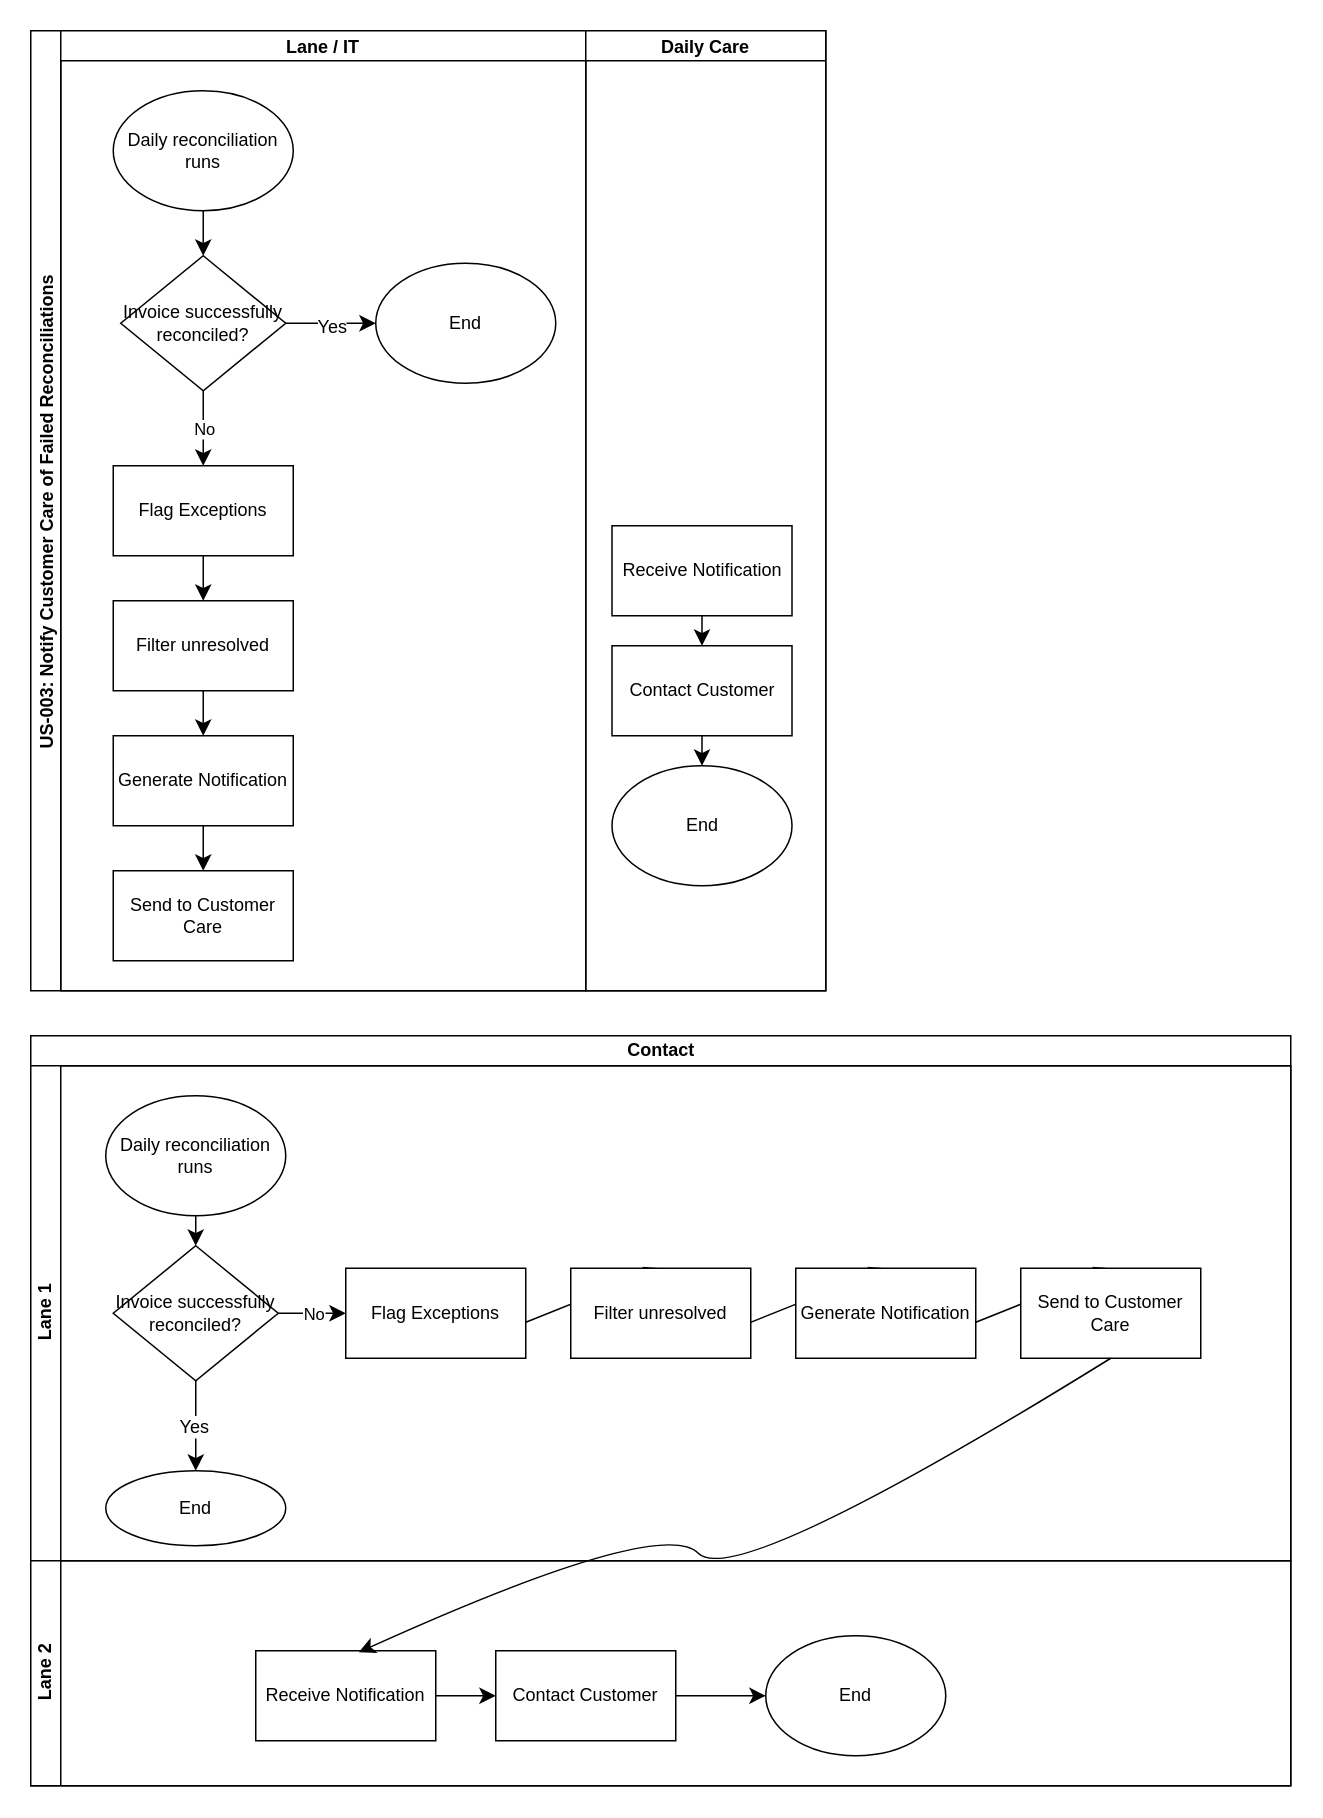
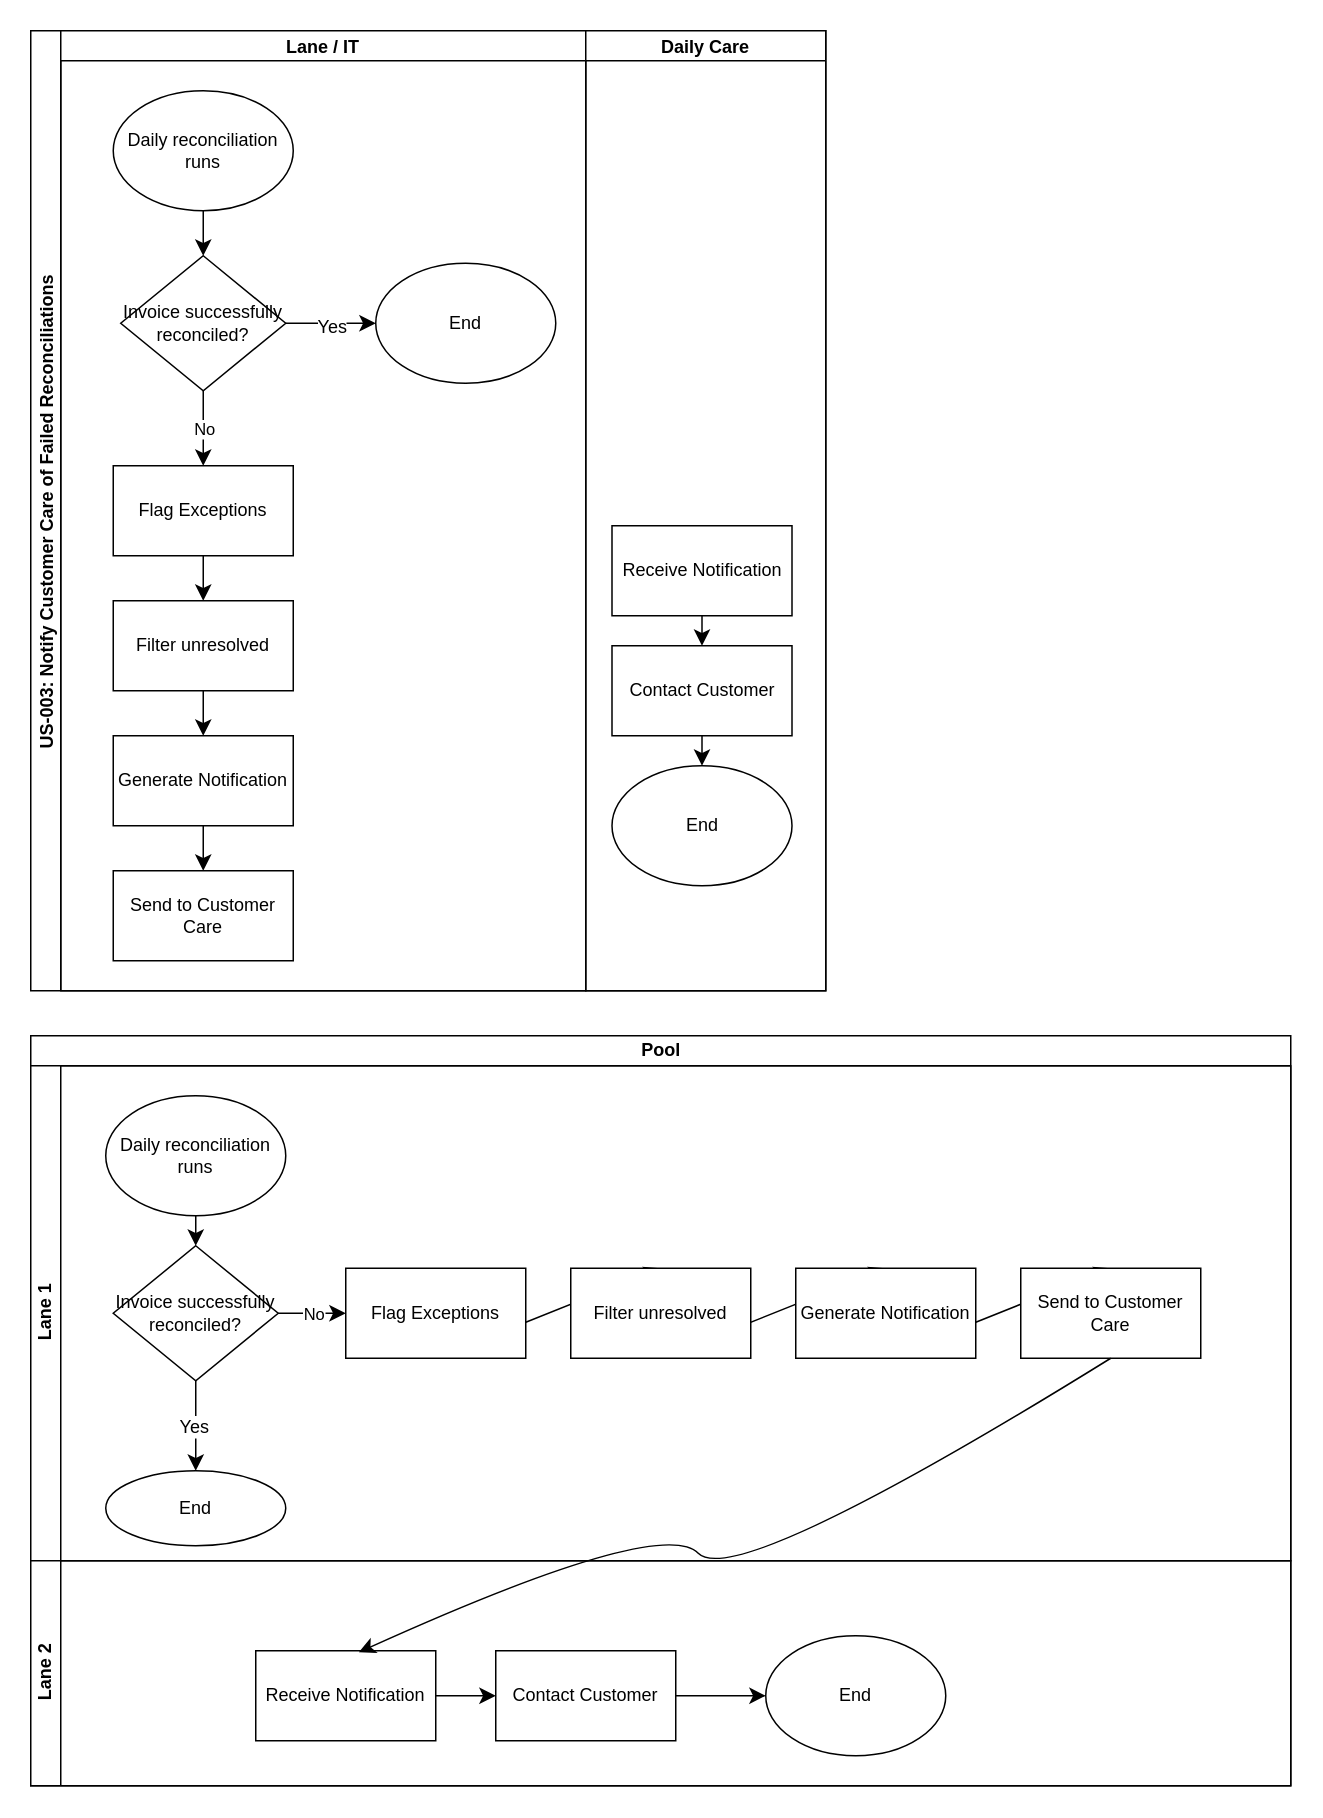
node "Contact": label "Contact" -> "Pool"
